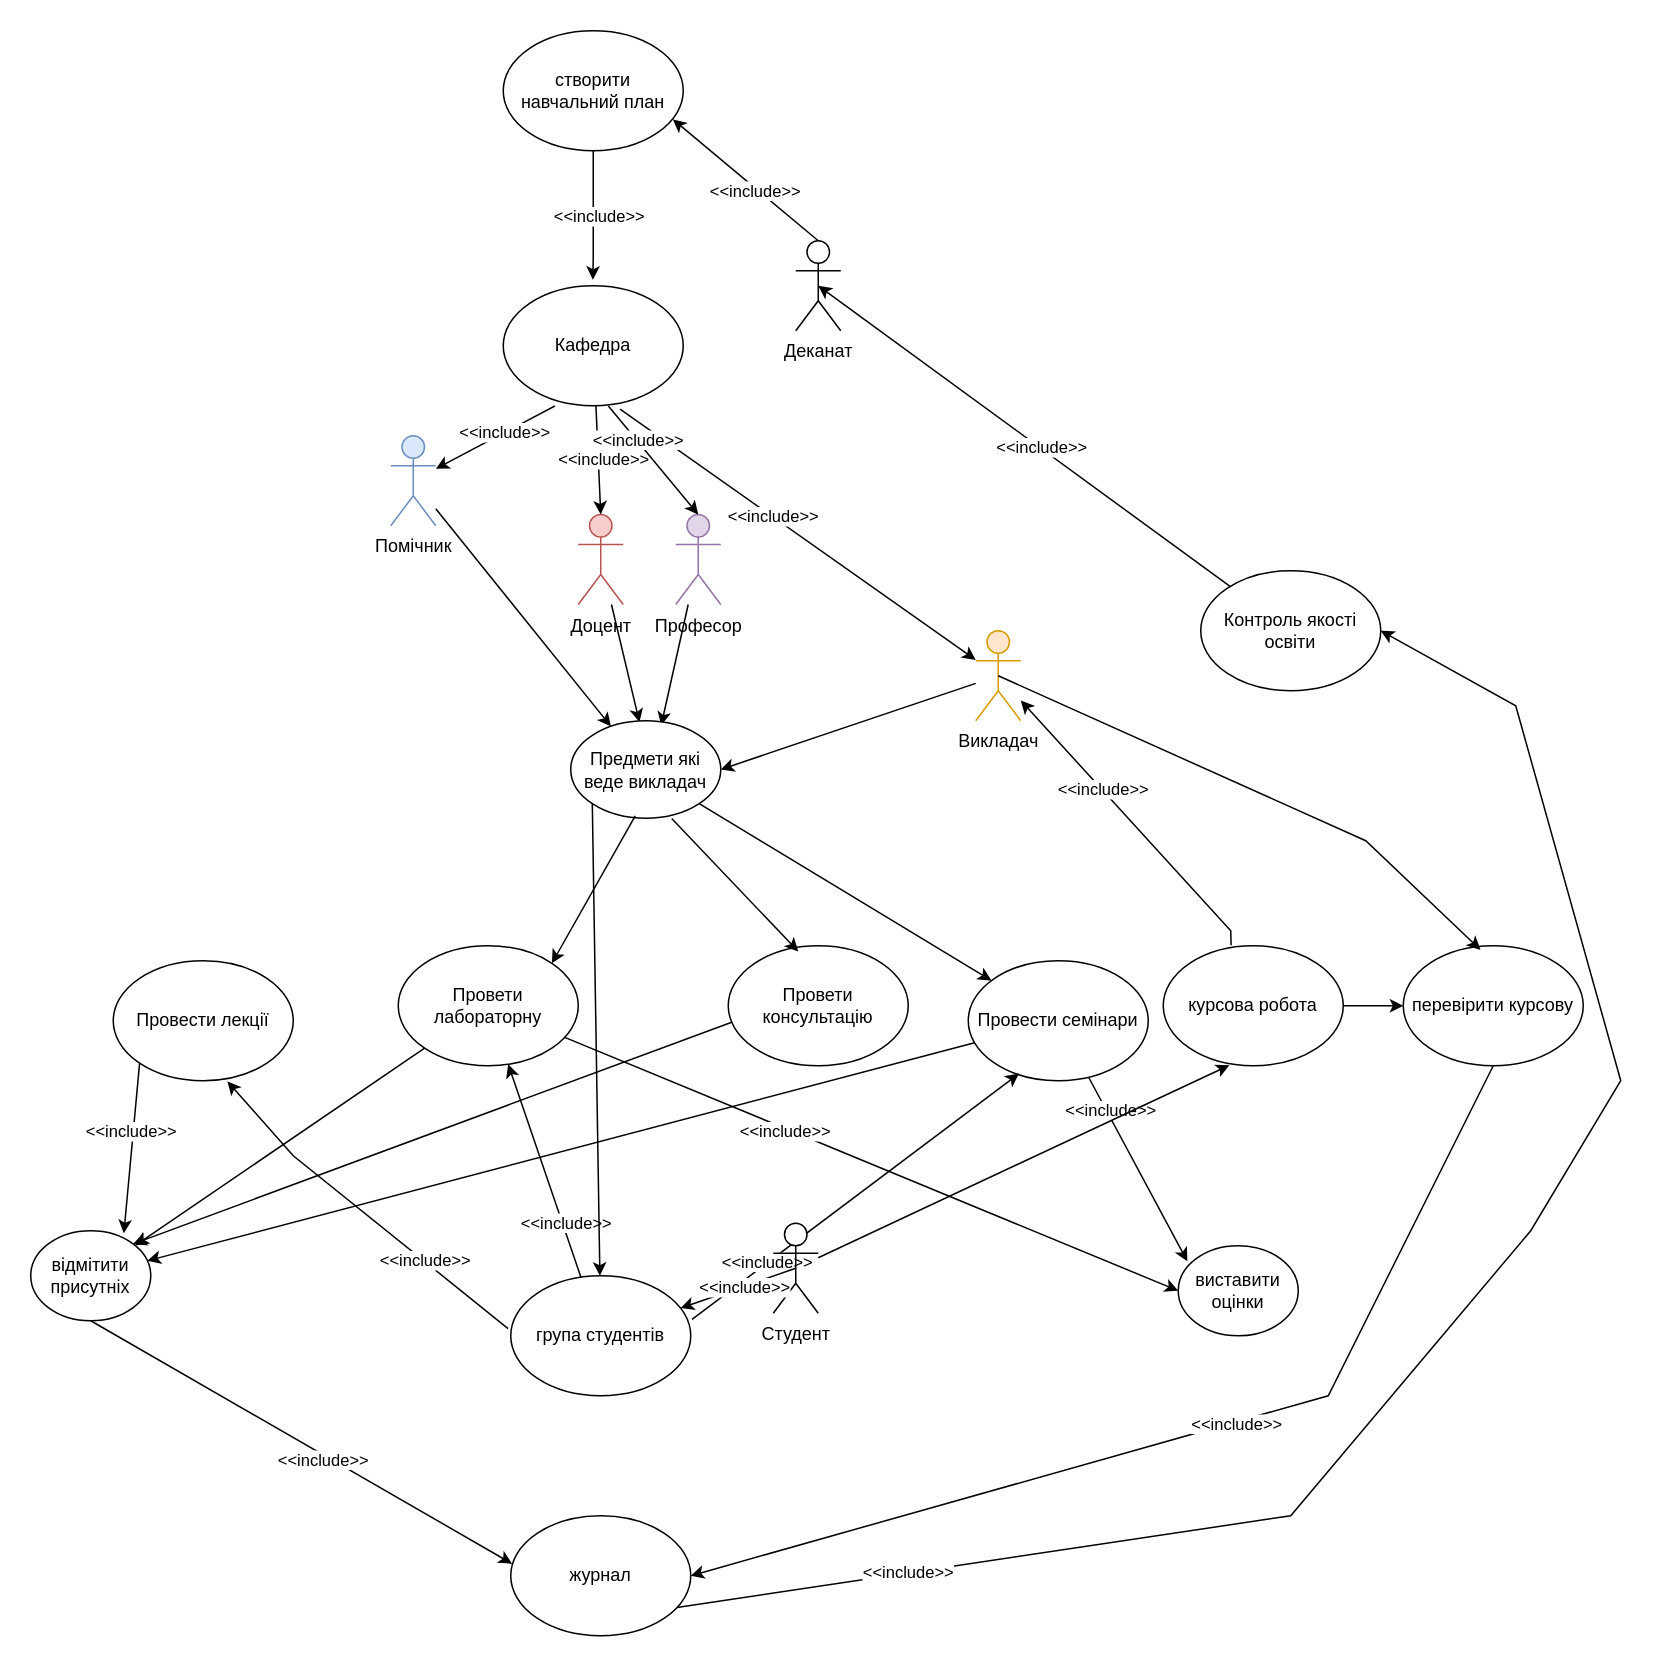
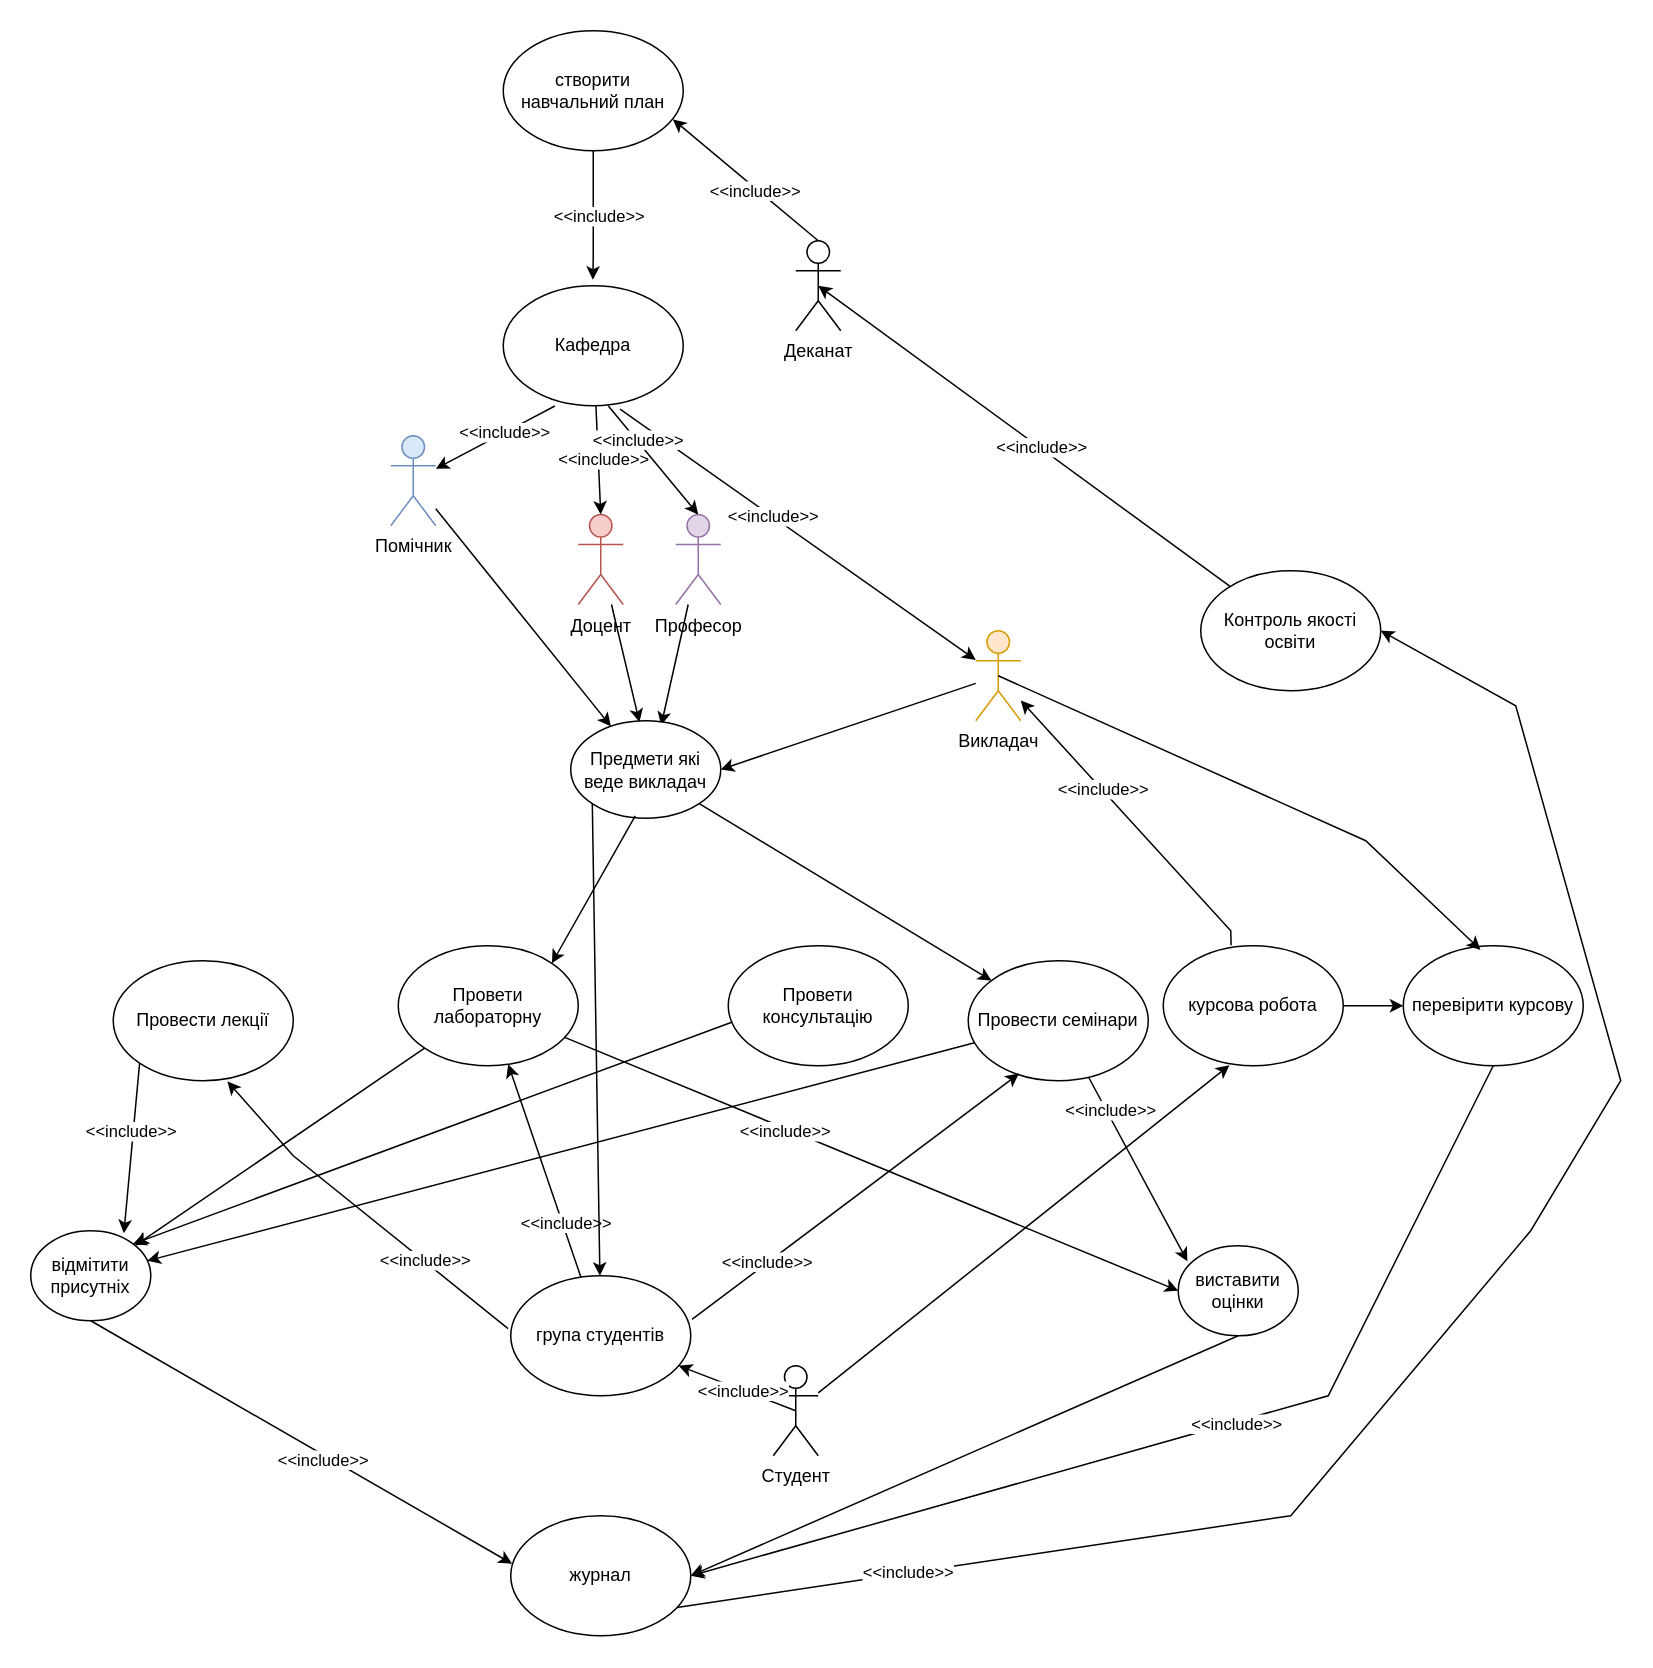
edge "Предмети які веде викладач" -> "Провети консультацію": removed
node "Студент": moved (796, 1268) -> (796, 1411)
edge "виставити оцінки" -> "журнал": added
